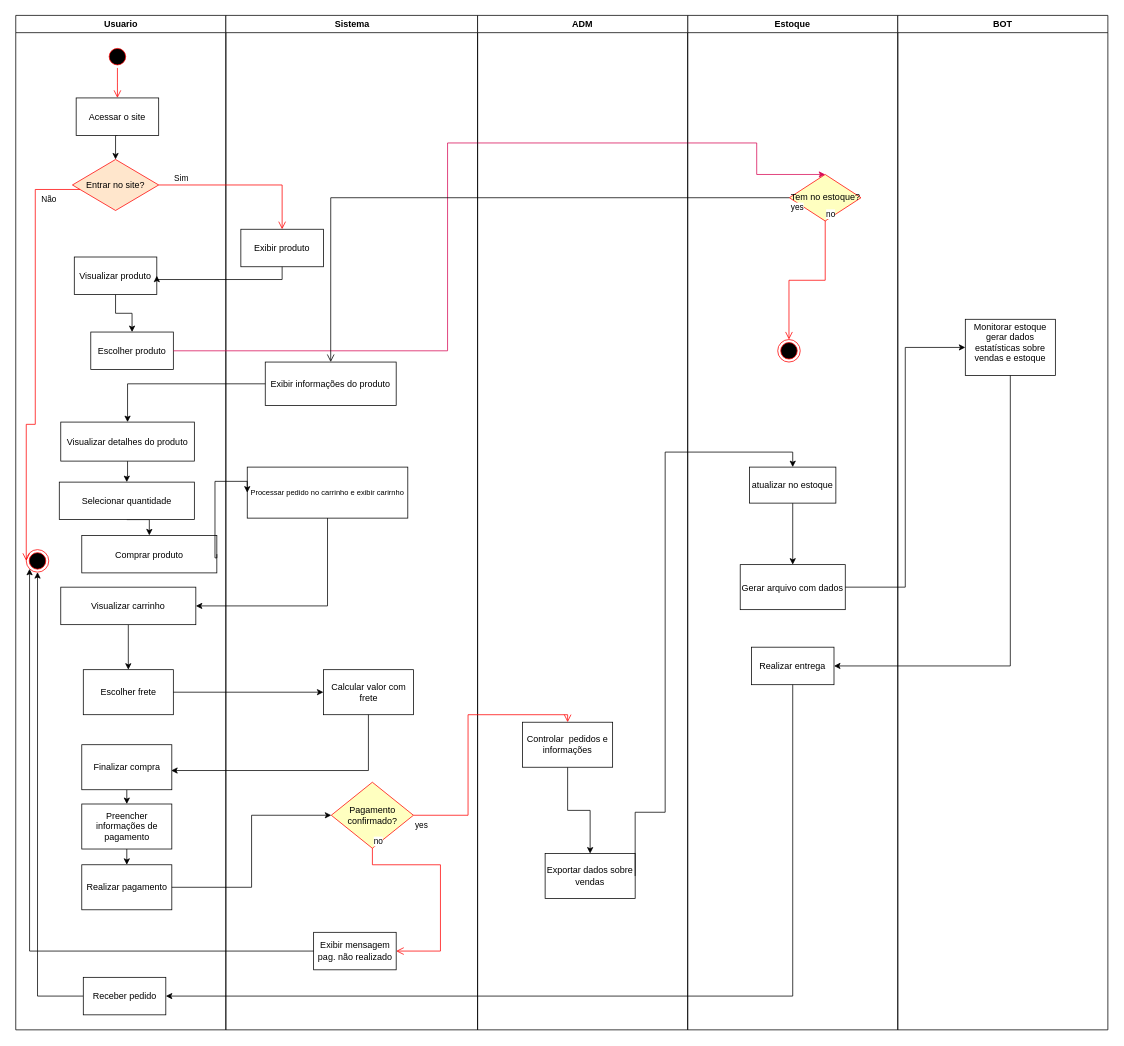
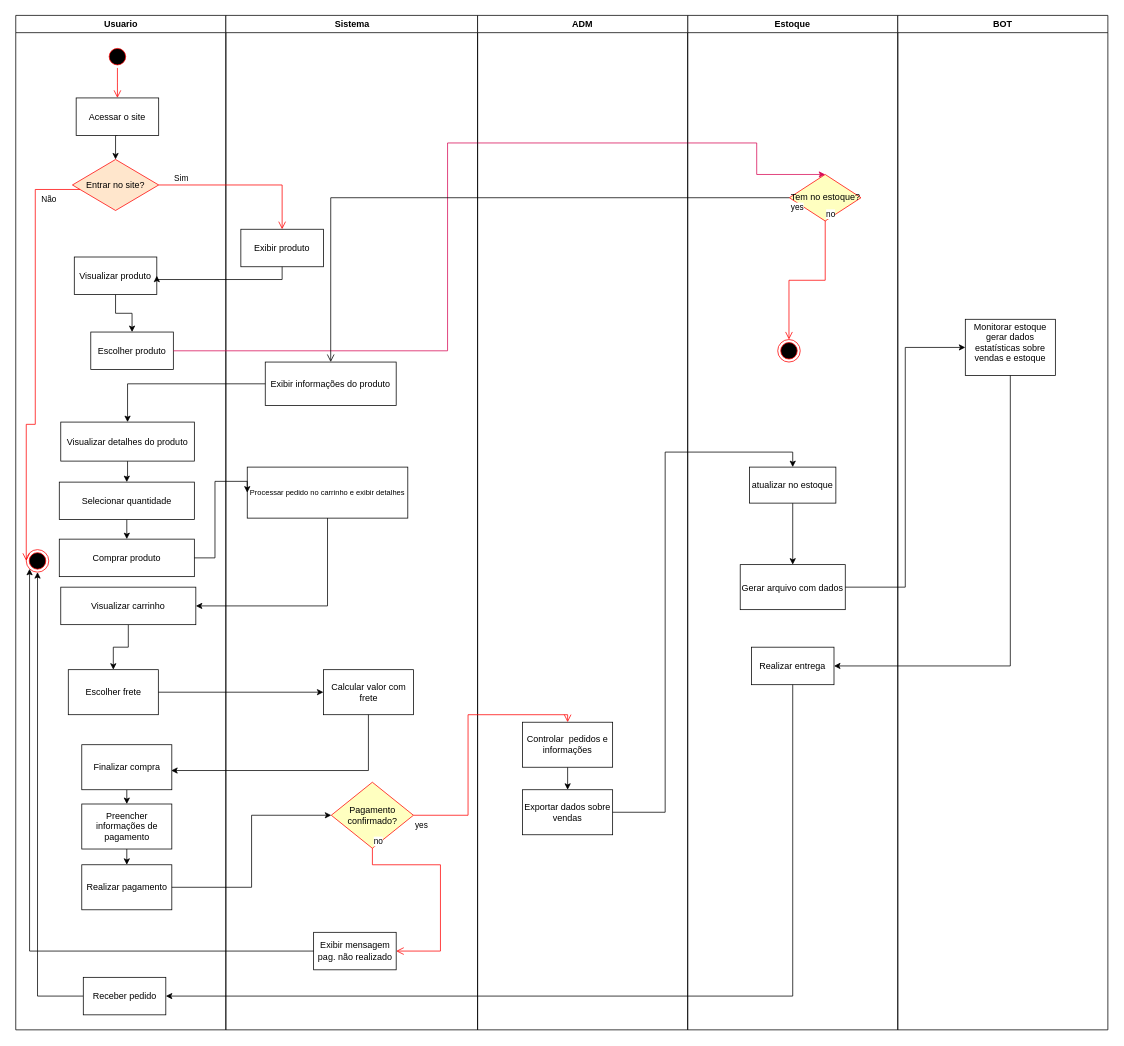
node "Processar pedido no carrinho e exibir carirnho": label "Processar pedido no carrinho e exibir carirnho" -> "Processar pedido no carrinho e exibir detalhes"
node "Comprar produto": moved (149, 554) -> (127, 558)
node "Escolher frete": moved (128, 692) -> (113, 692)
node "Exportar dados sobre vendas": moved (590, 876) -> (567, 812)
